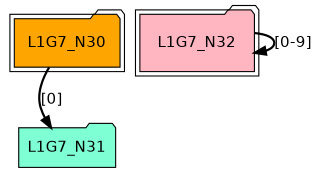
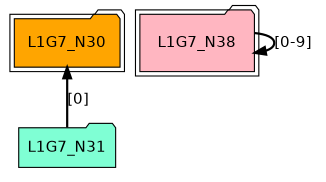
node "L1G7_N32": label "L1G7_N32" -> "L1G7_N38"
edge "L1G7_N30" -> "L1G7_N31": reversed
